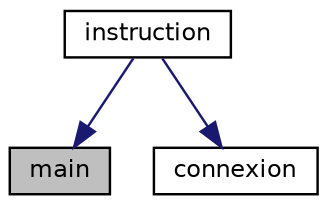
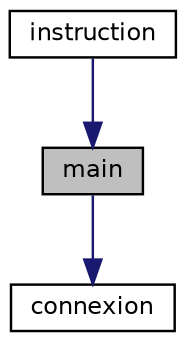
edge "instruction" -> "connexion": now "main" -> "connexion"
